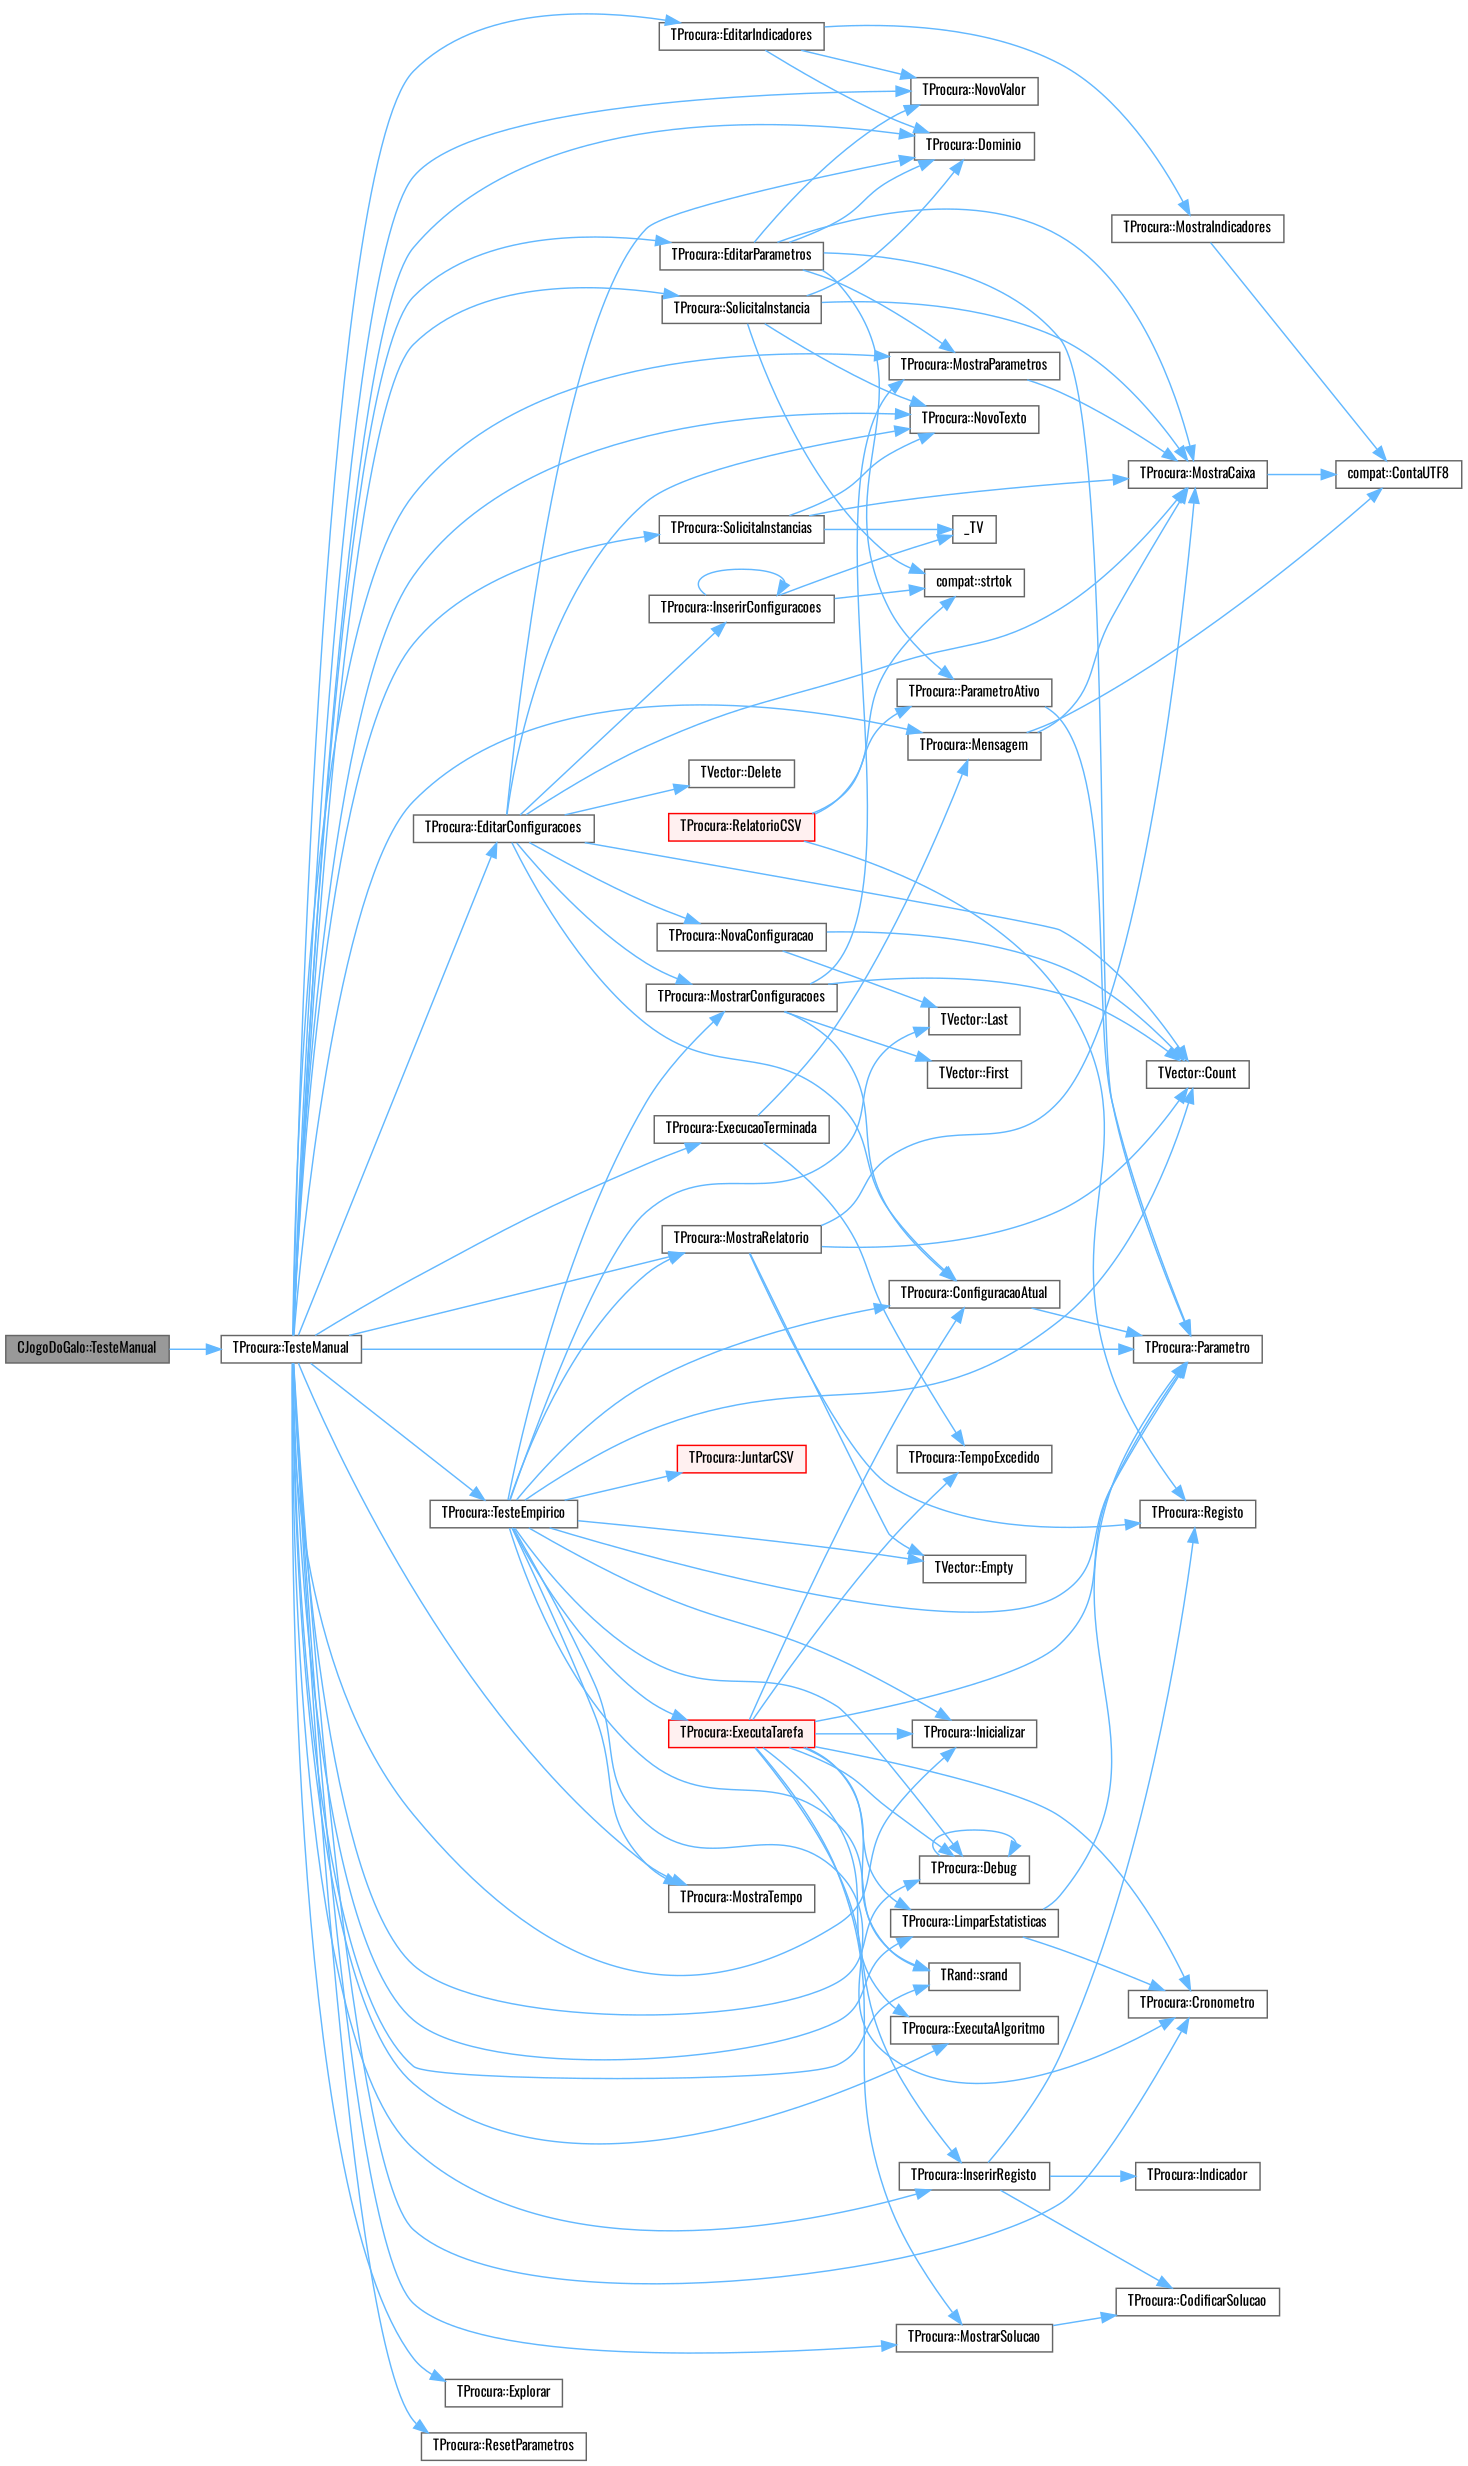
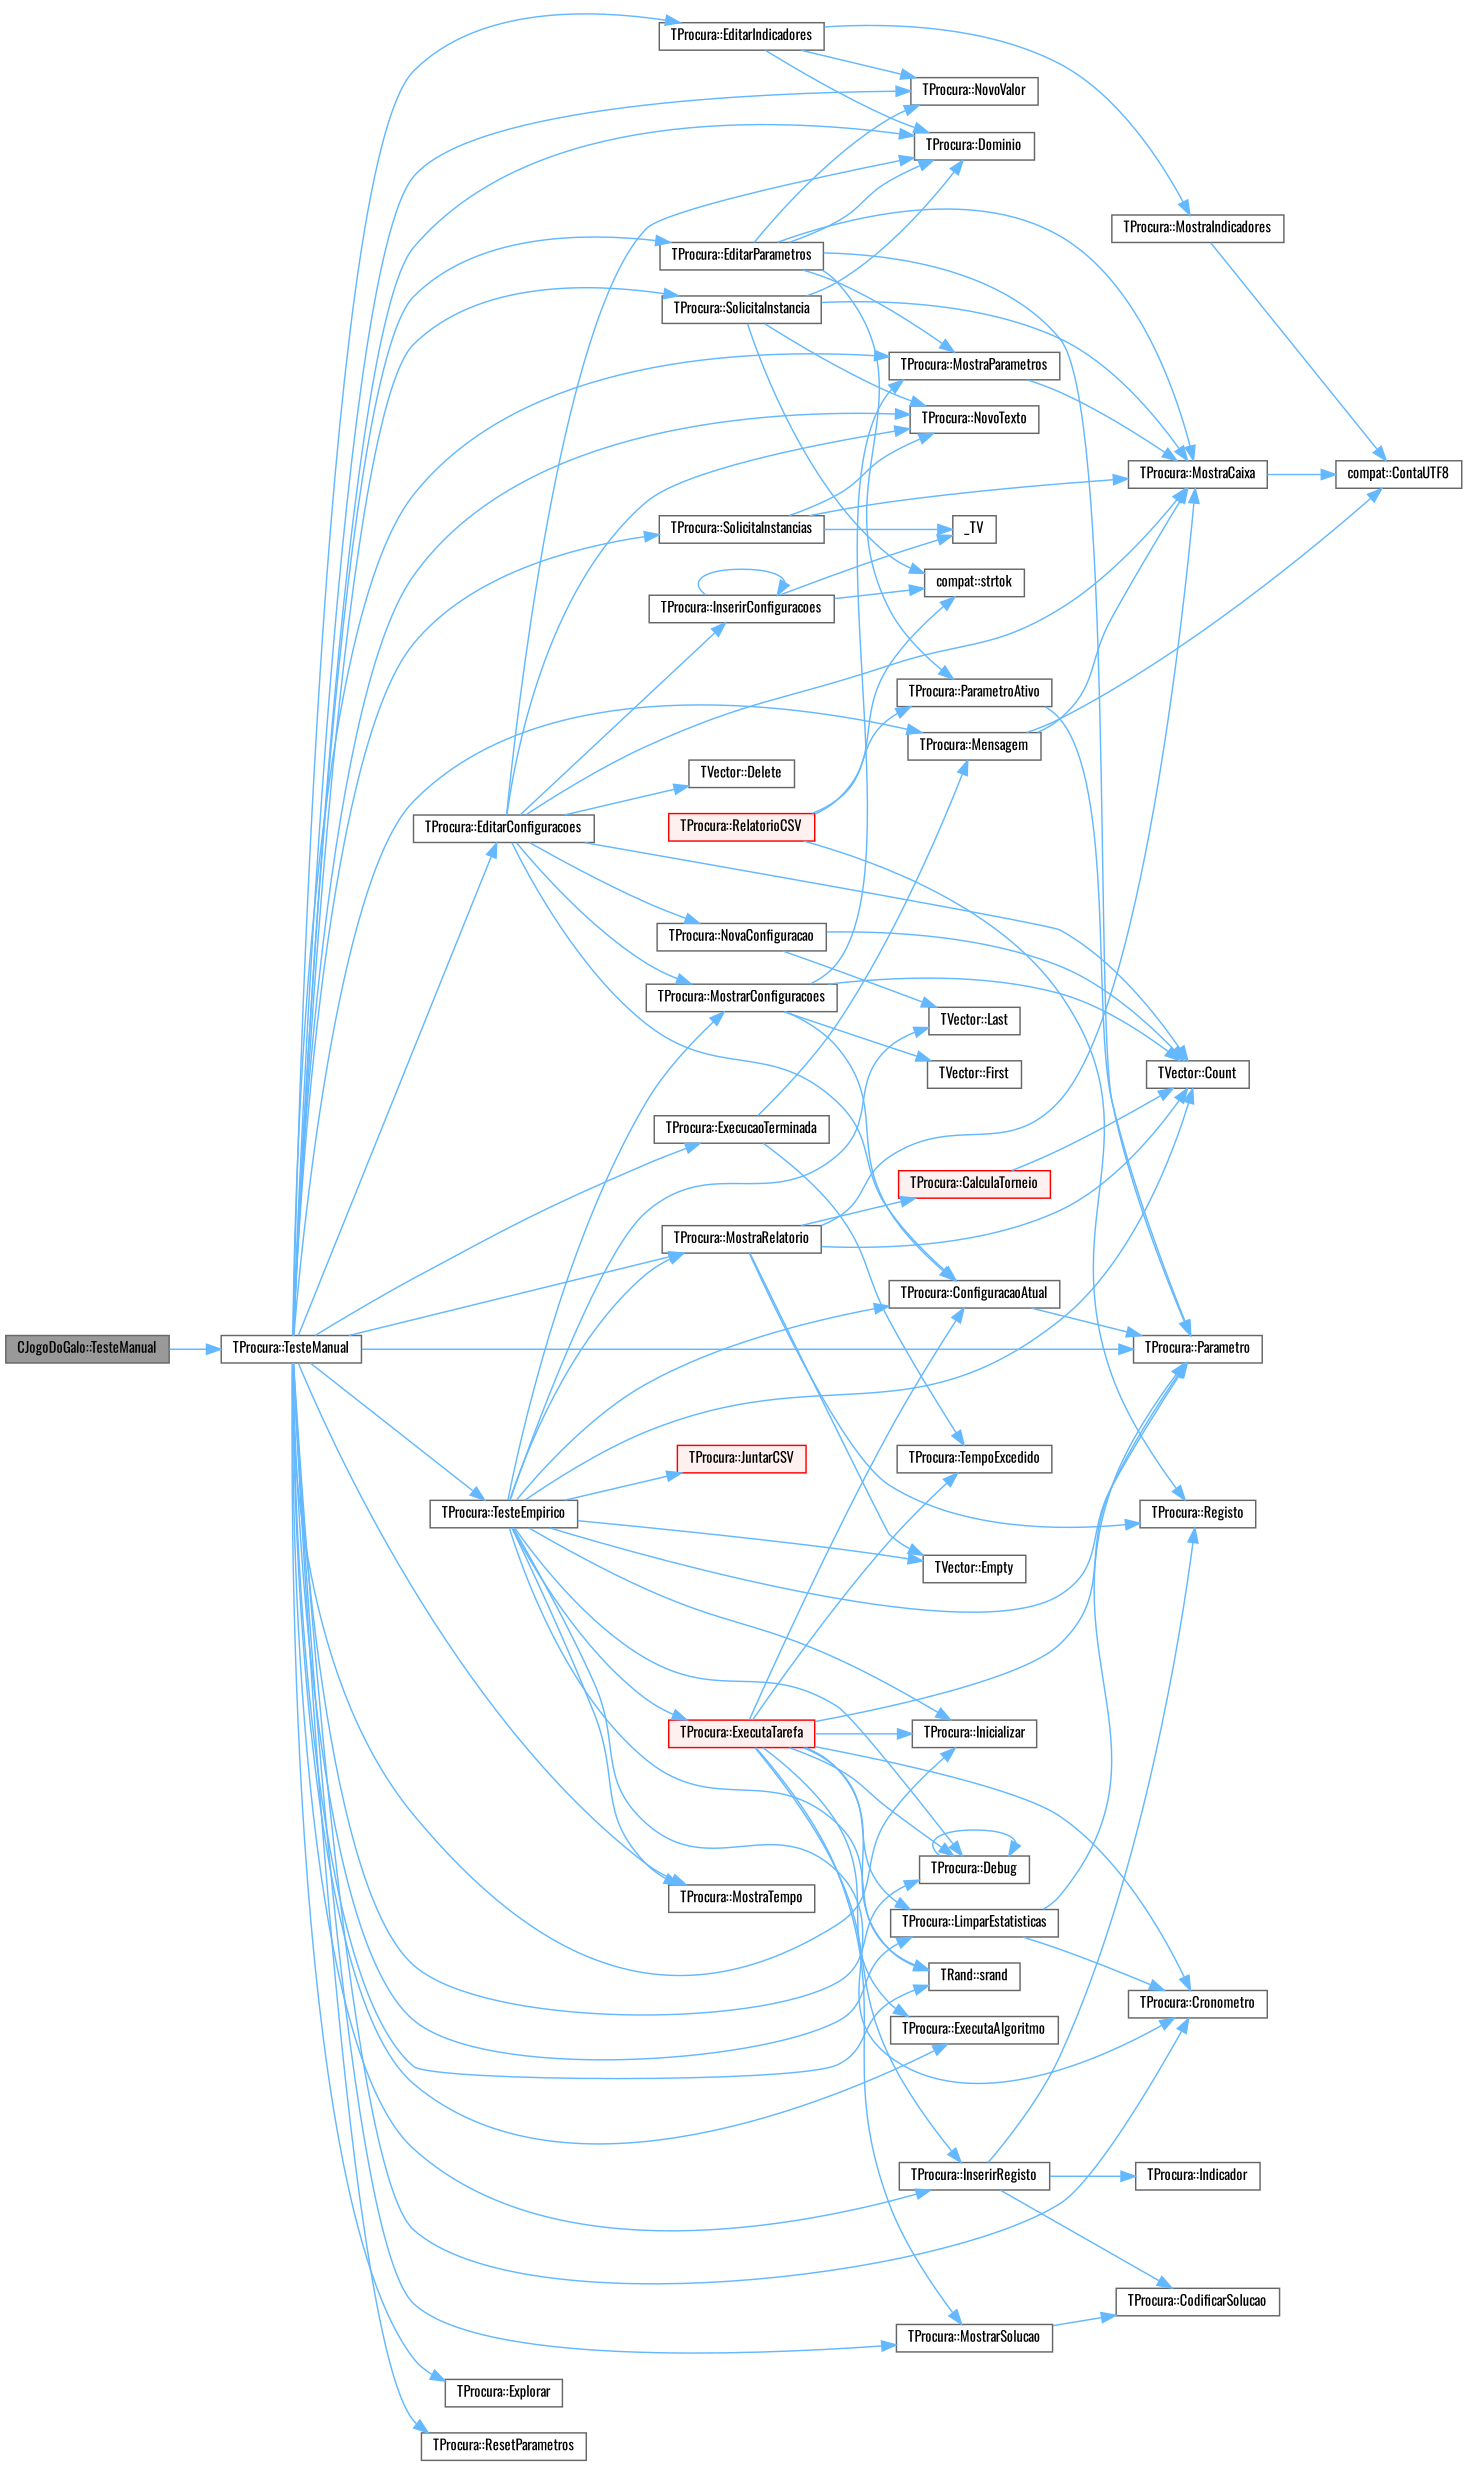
node "TProcura::CalculaTorneio": added
